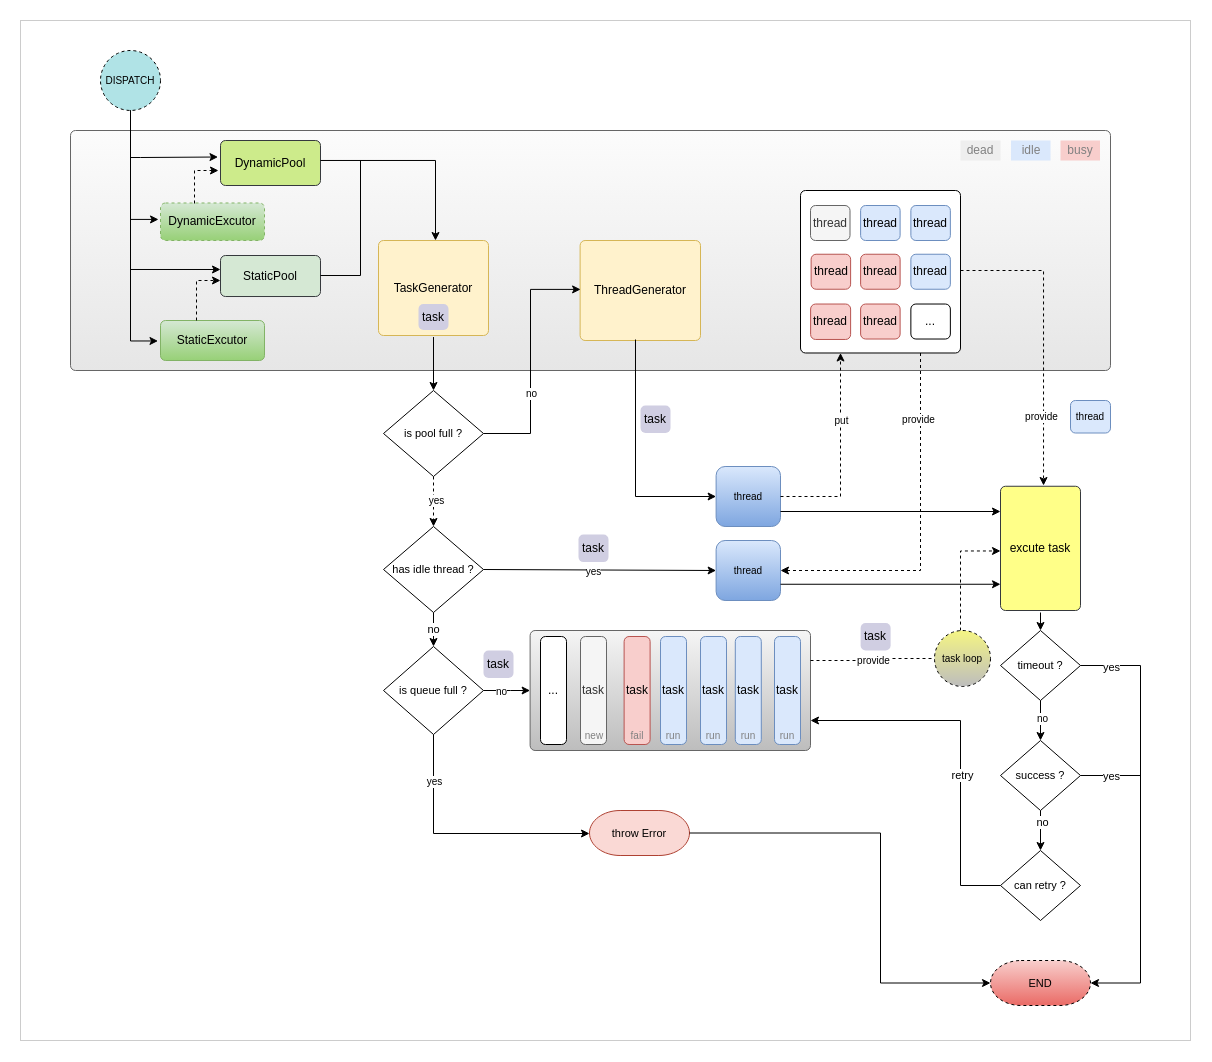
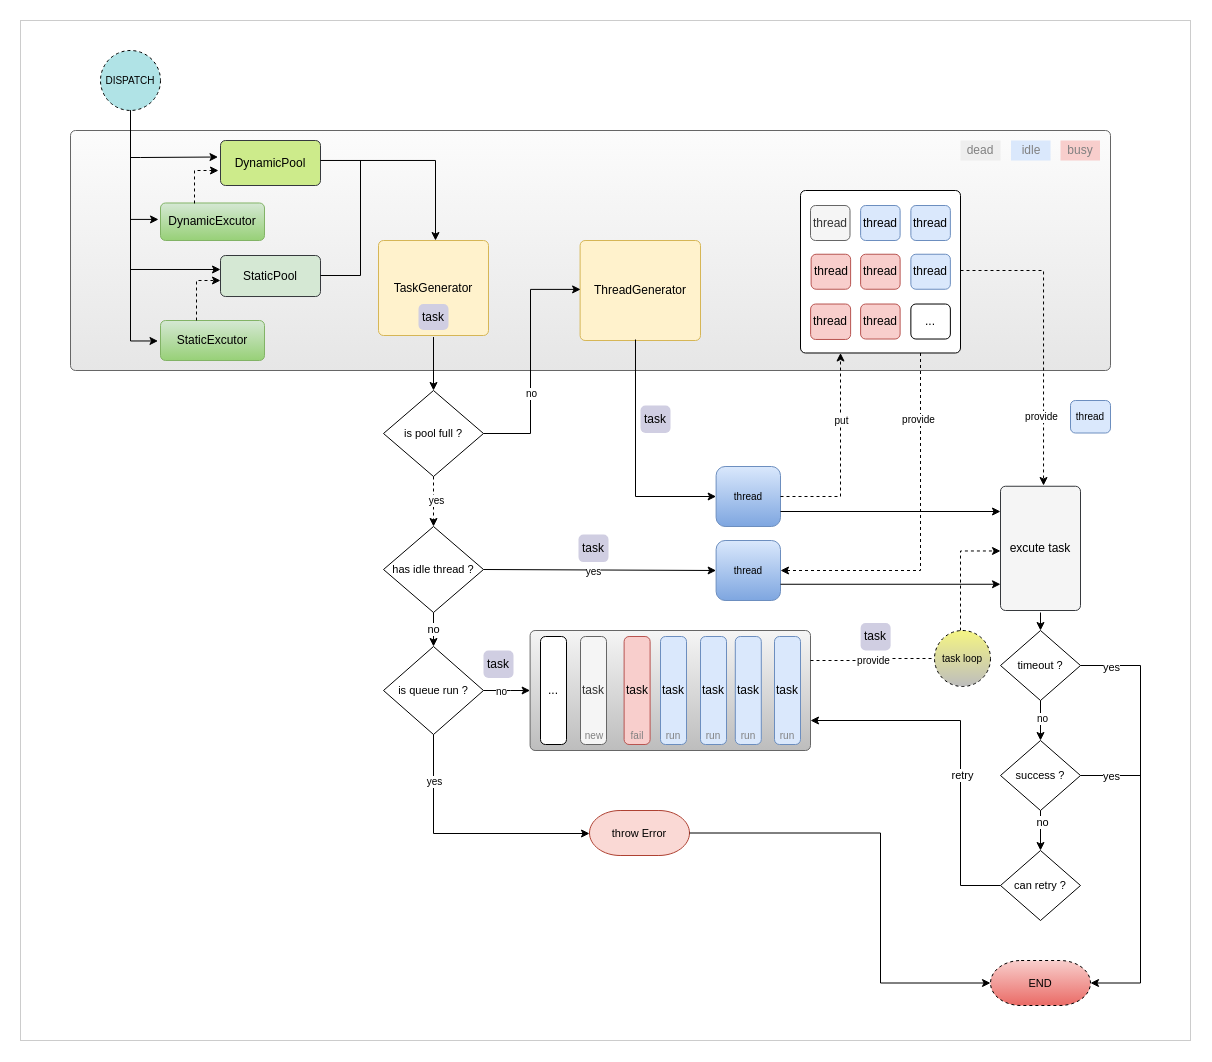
node "DynamicExcutor": style dashed -> solid
node "excute task": fillcolor #ffff88 -> #f5f5f5
node "is queue full ?": label "is queue full ?" -> "is queue run ?"
